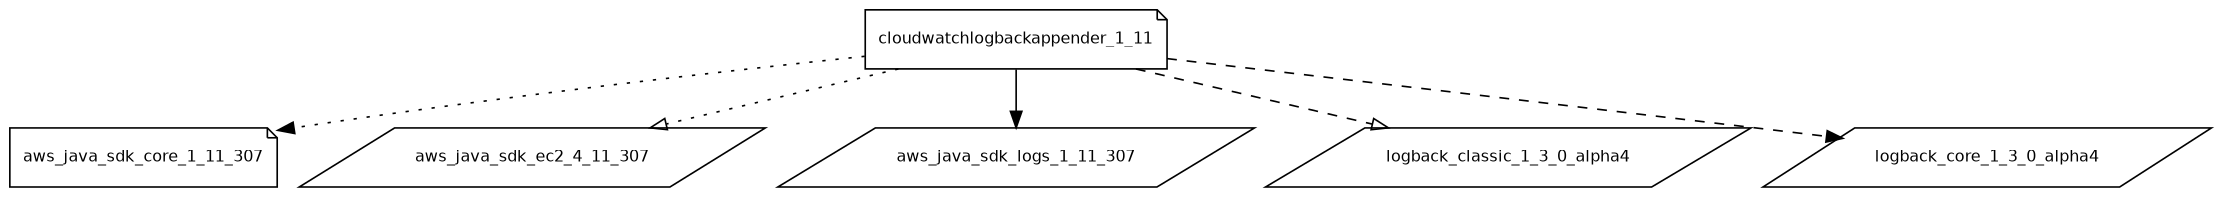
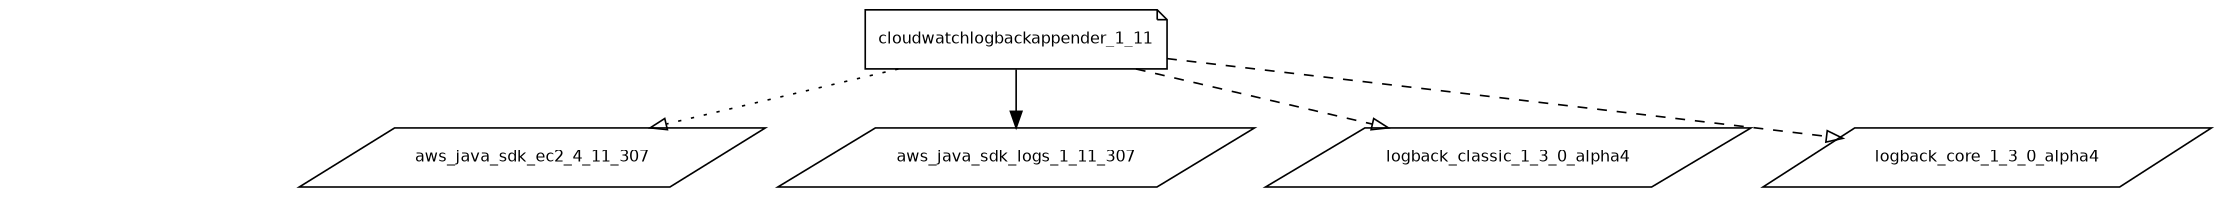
edge "cloudwatchlogbackappender_1_11" -> "logback_core_1_3_0_alpha4": arrowhead normal -> onormal
node "aws_java_sdk_core_1_11_307": removed
